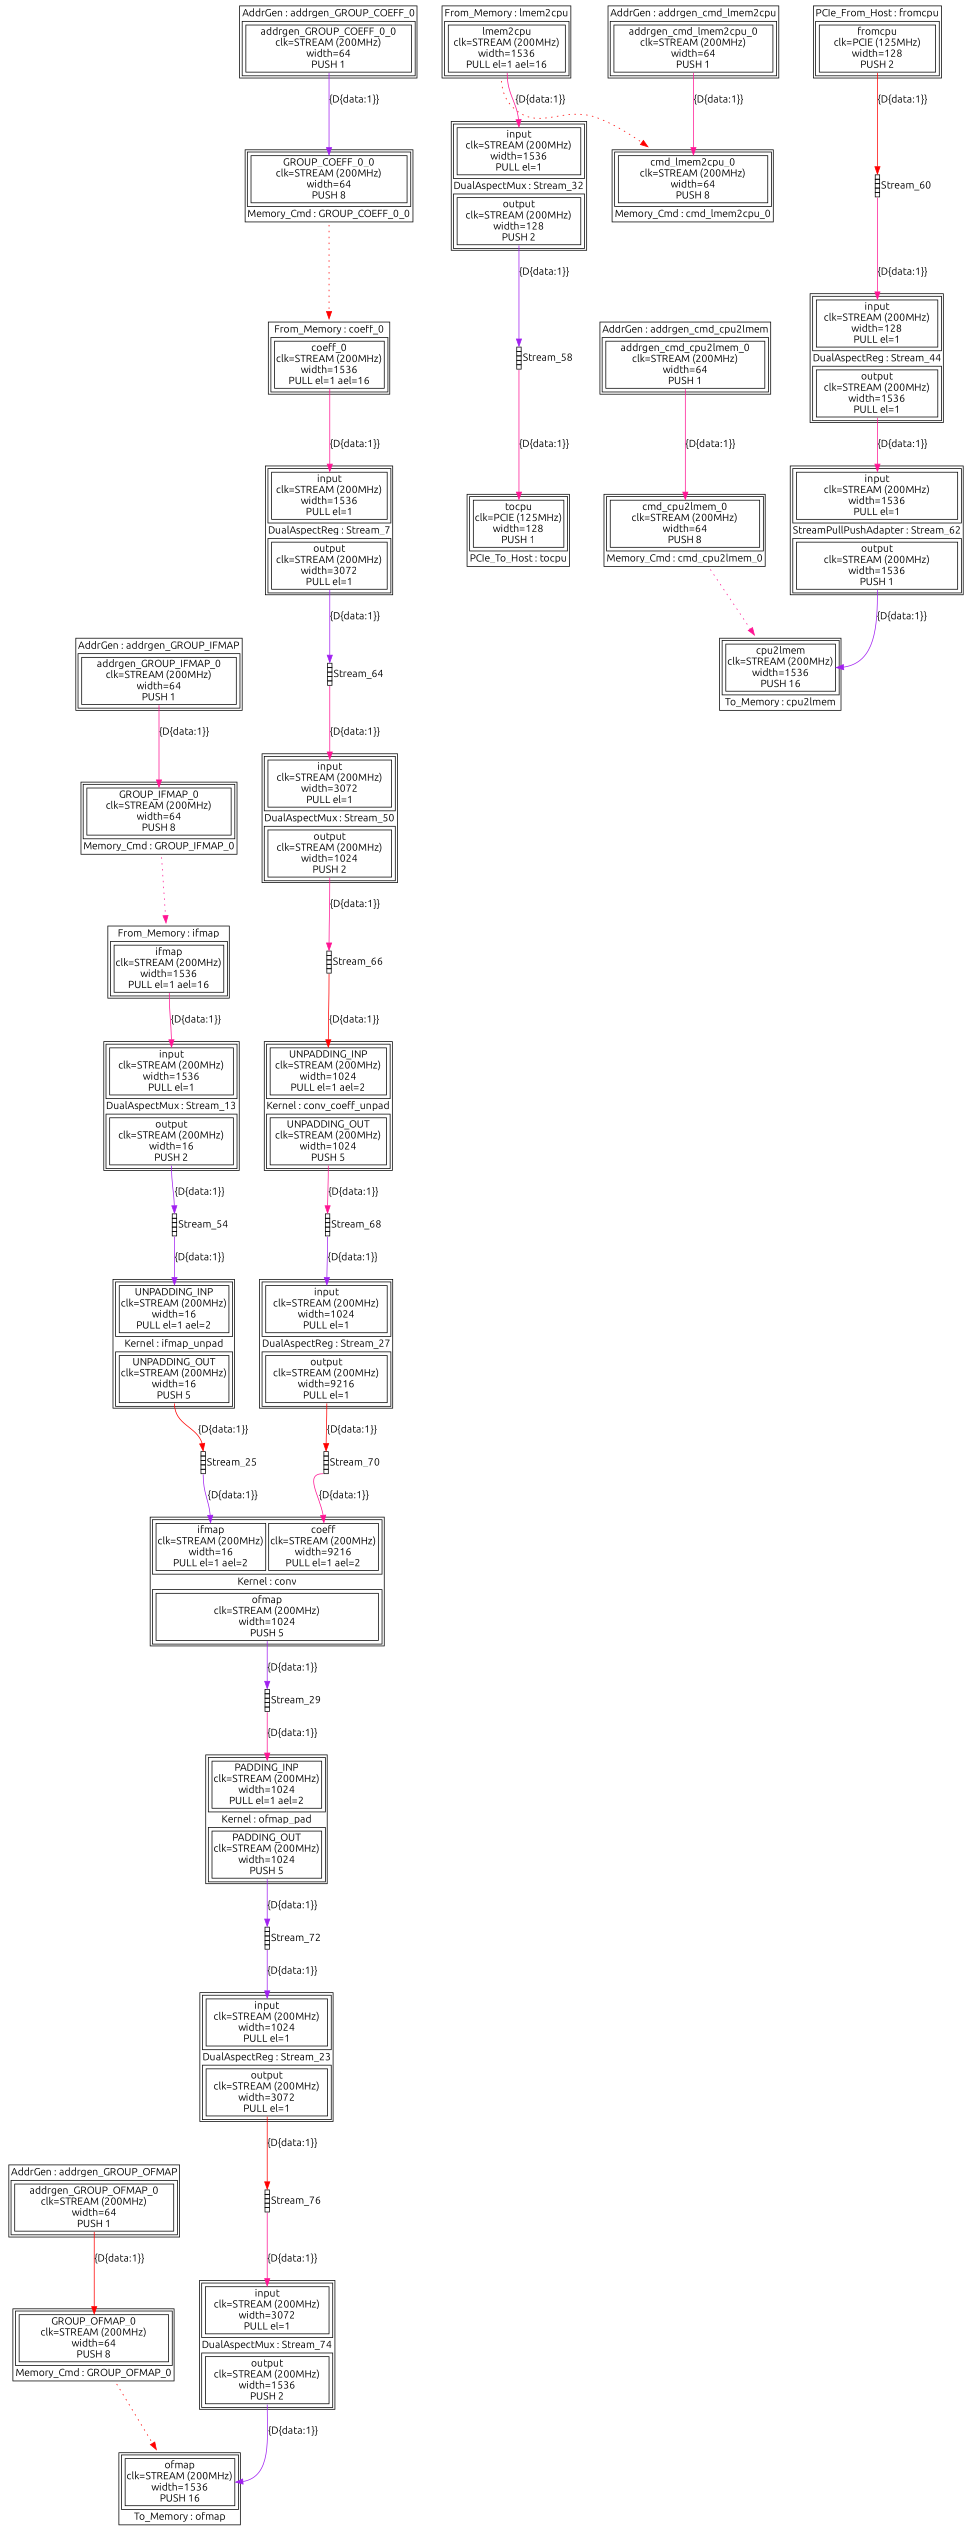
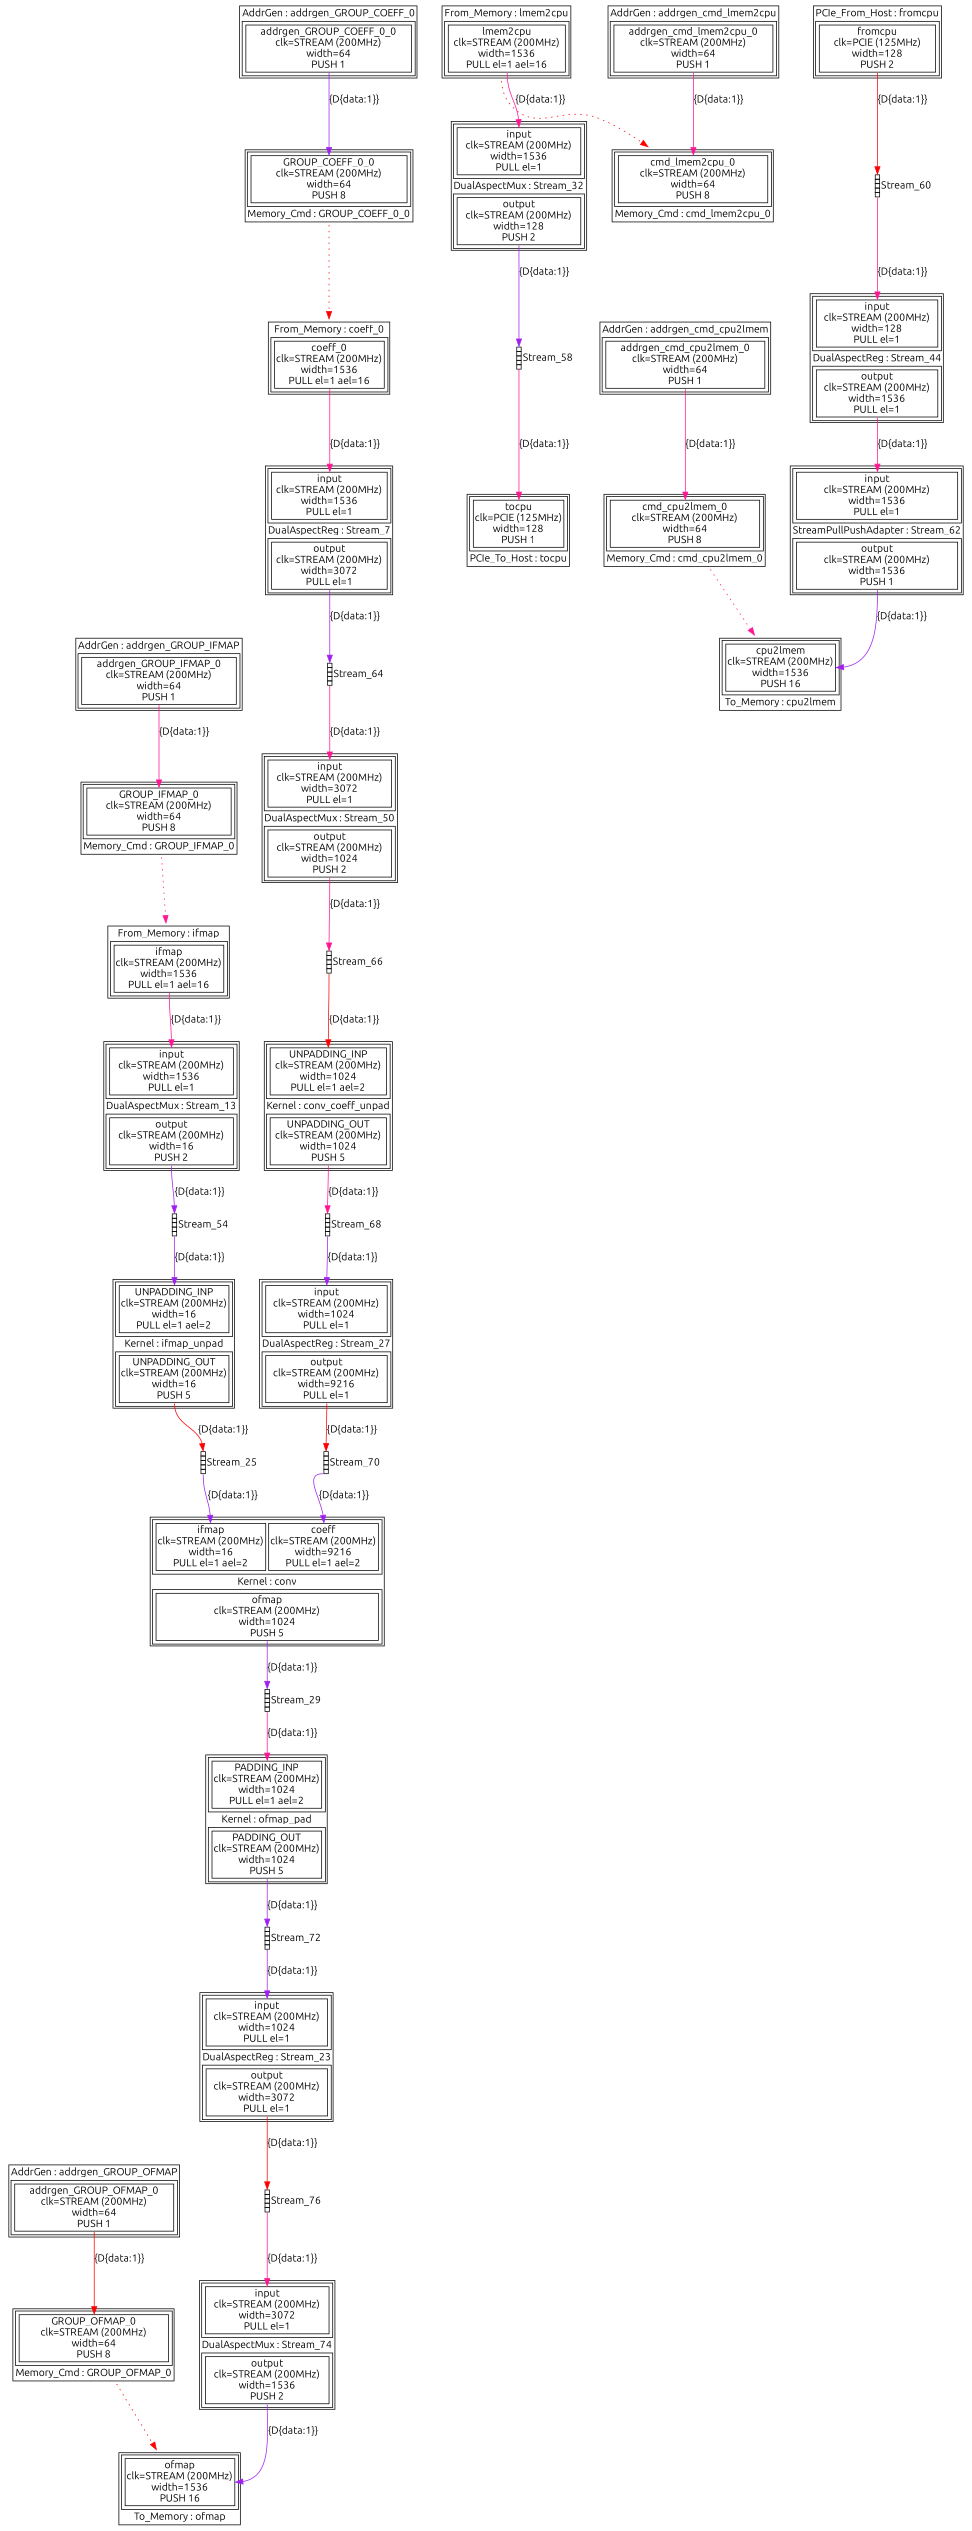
edge "Stream_70" -> "ifmap": color deeppink -> purple
